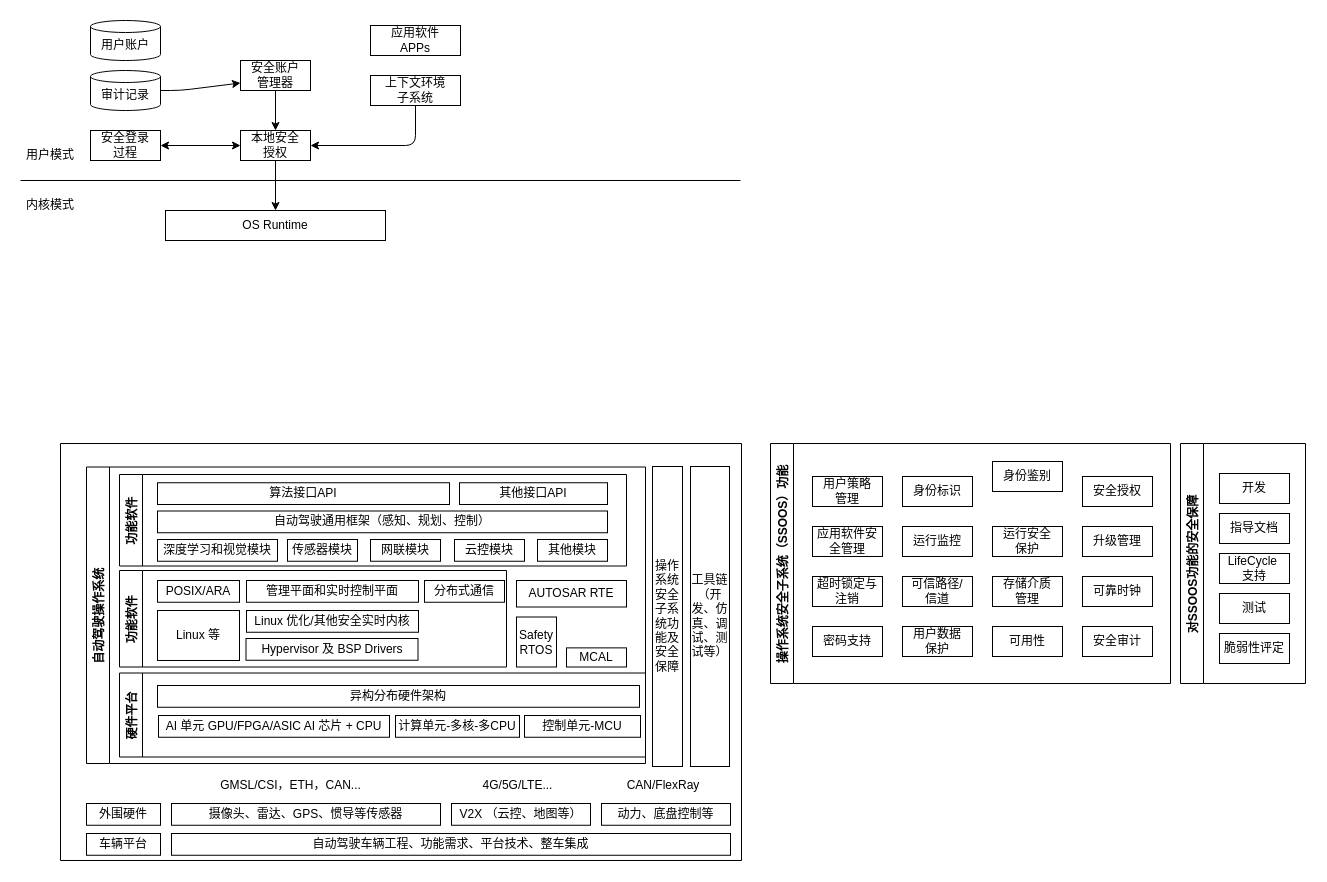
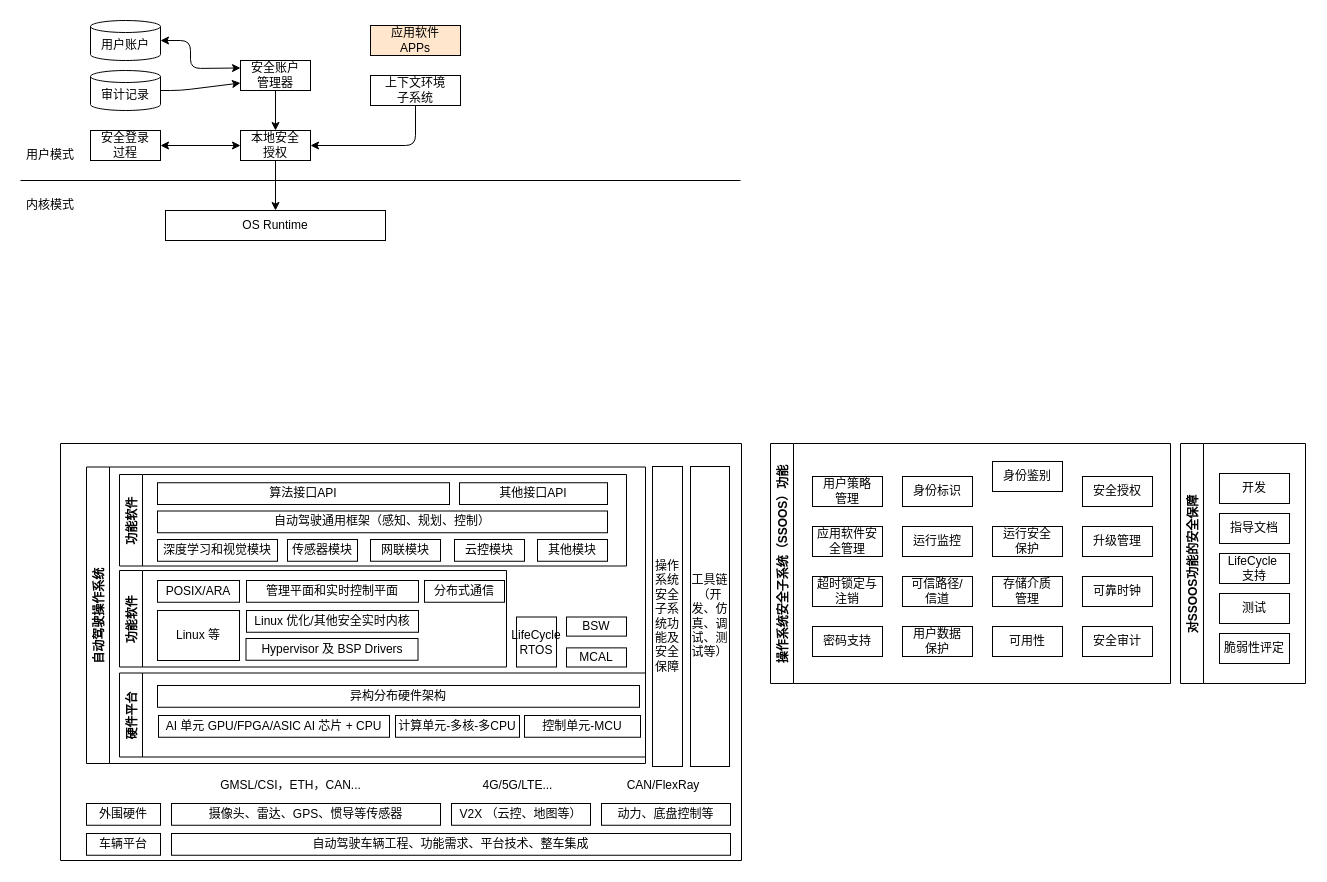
node "应用软件 APPs": fillcolor #ffffff -> #ffe6cc
edge "用户账户" -- "安全账户 管理器": added
node "AUTOSAR RTE": removed
node "BSW": added
node "Safety RTOS": label "Safety RTOS" -> "LifeCycle RTOS"
